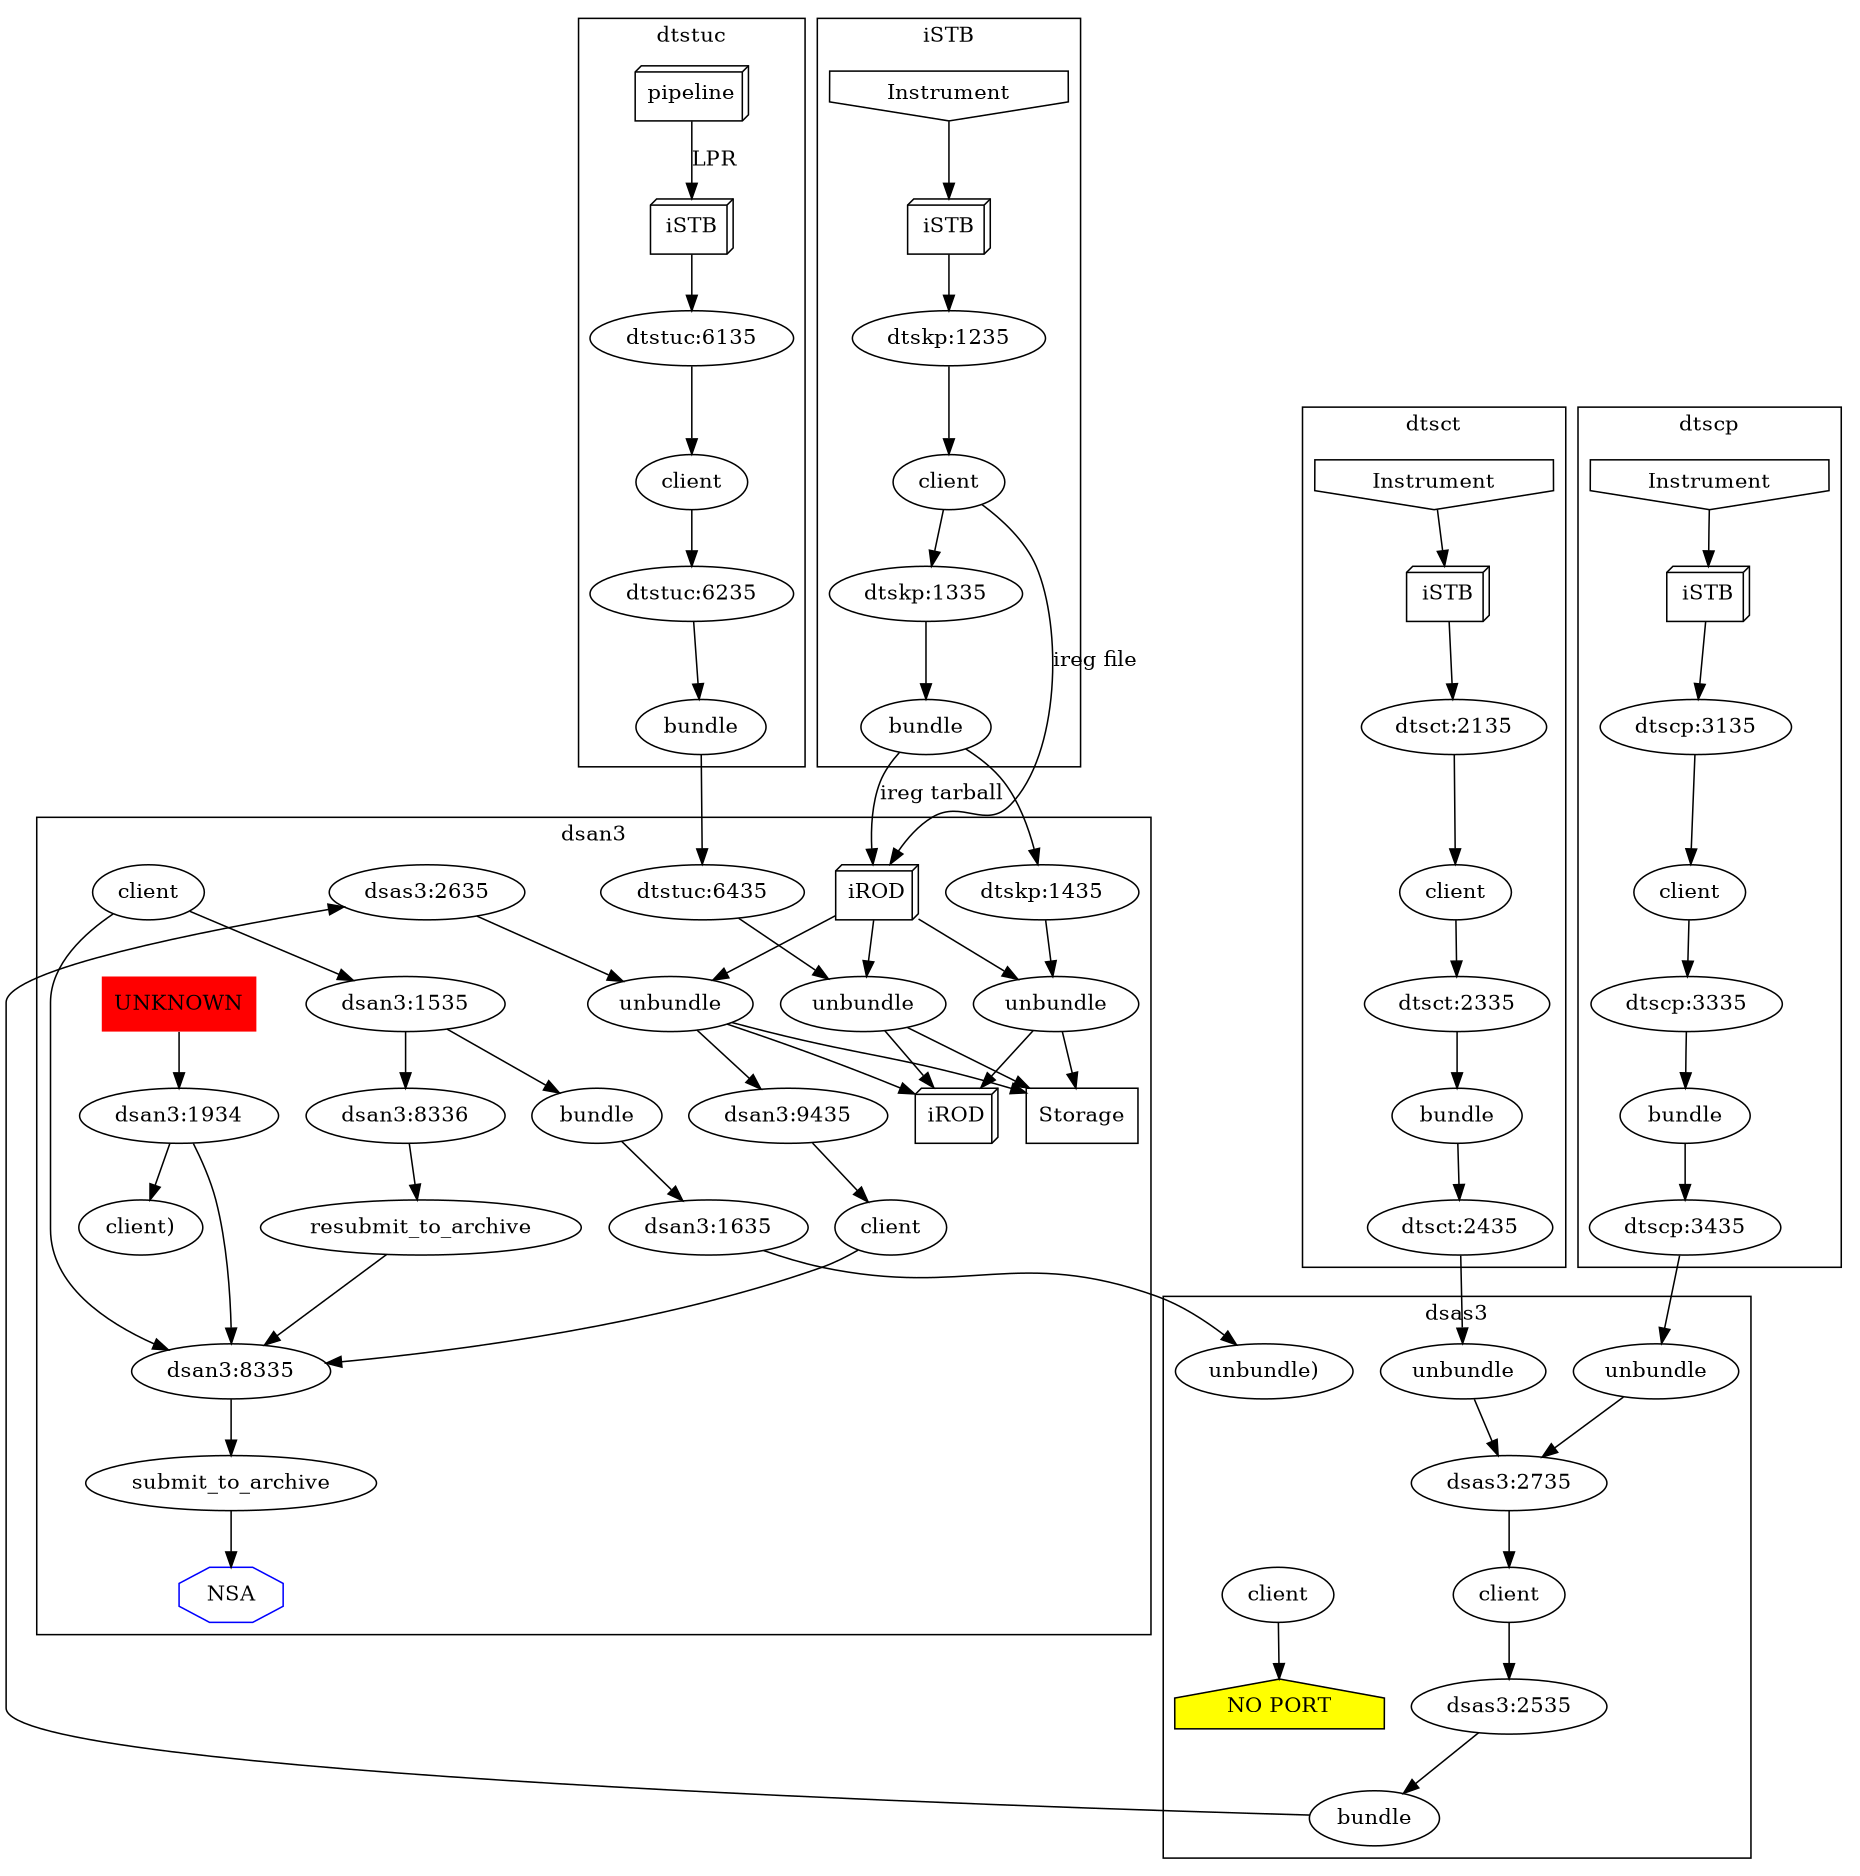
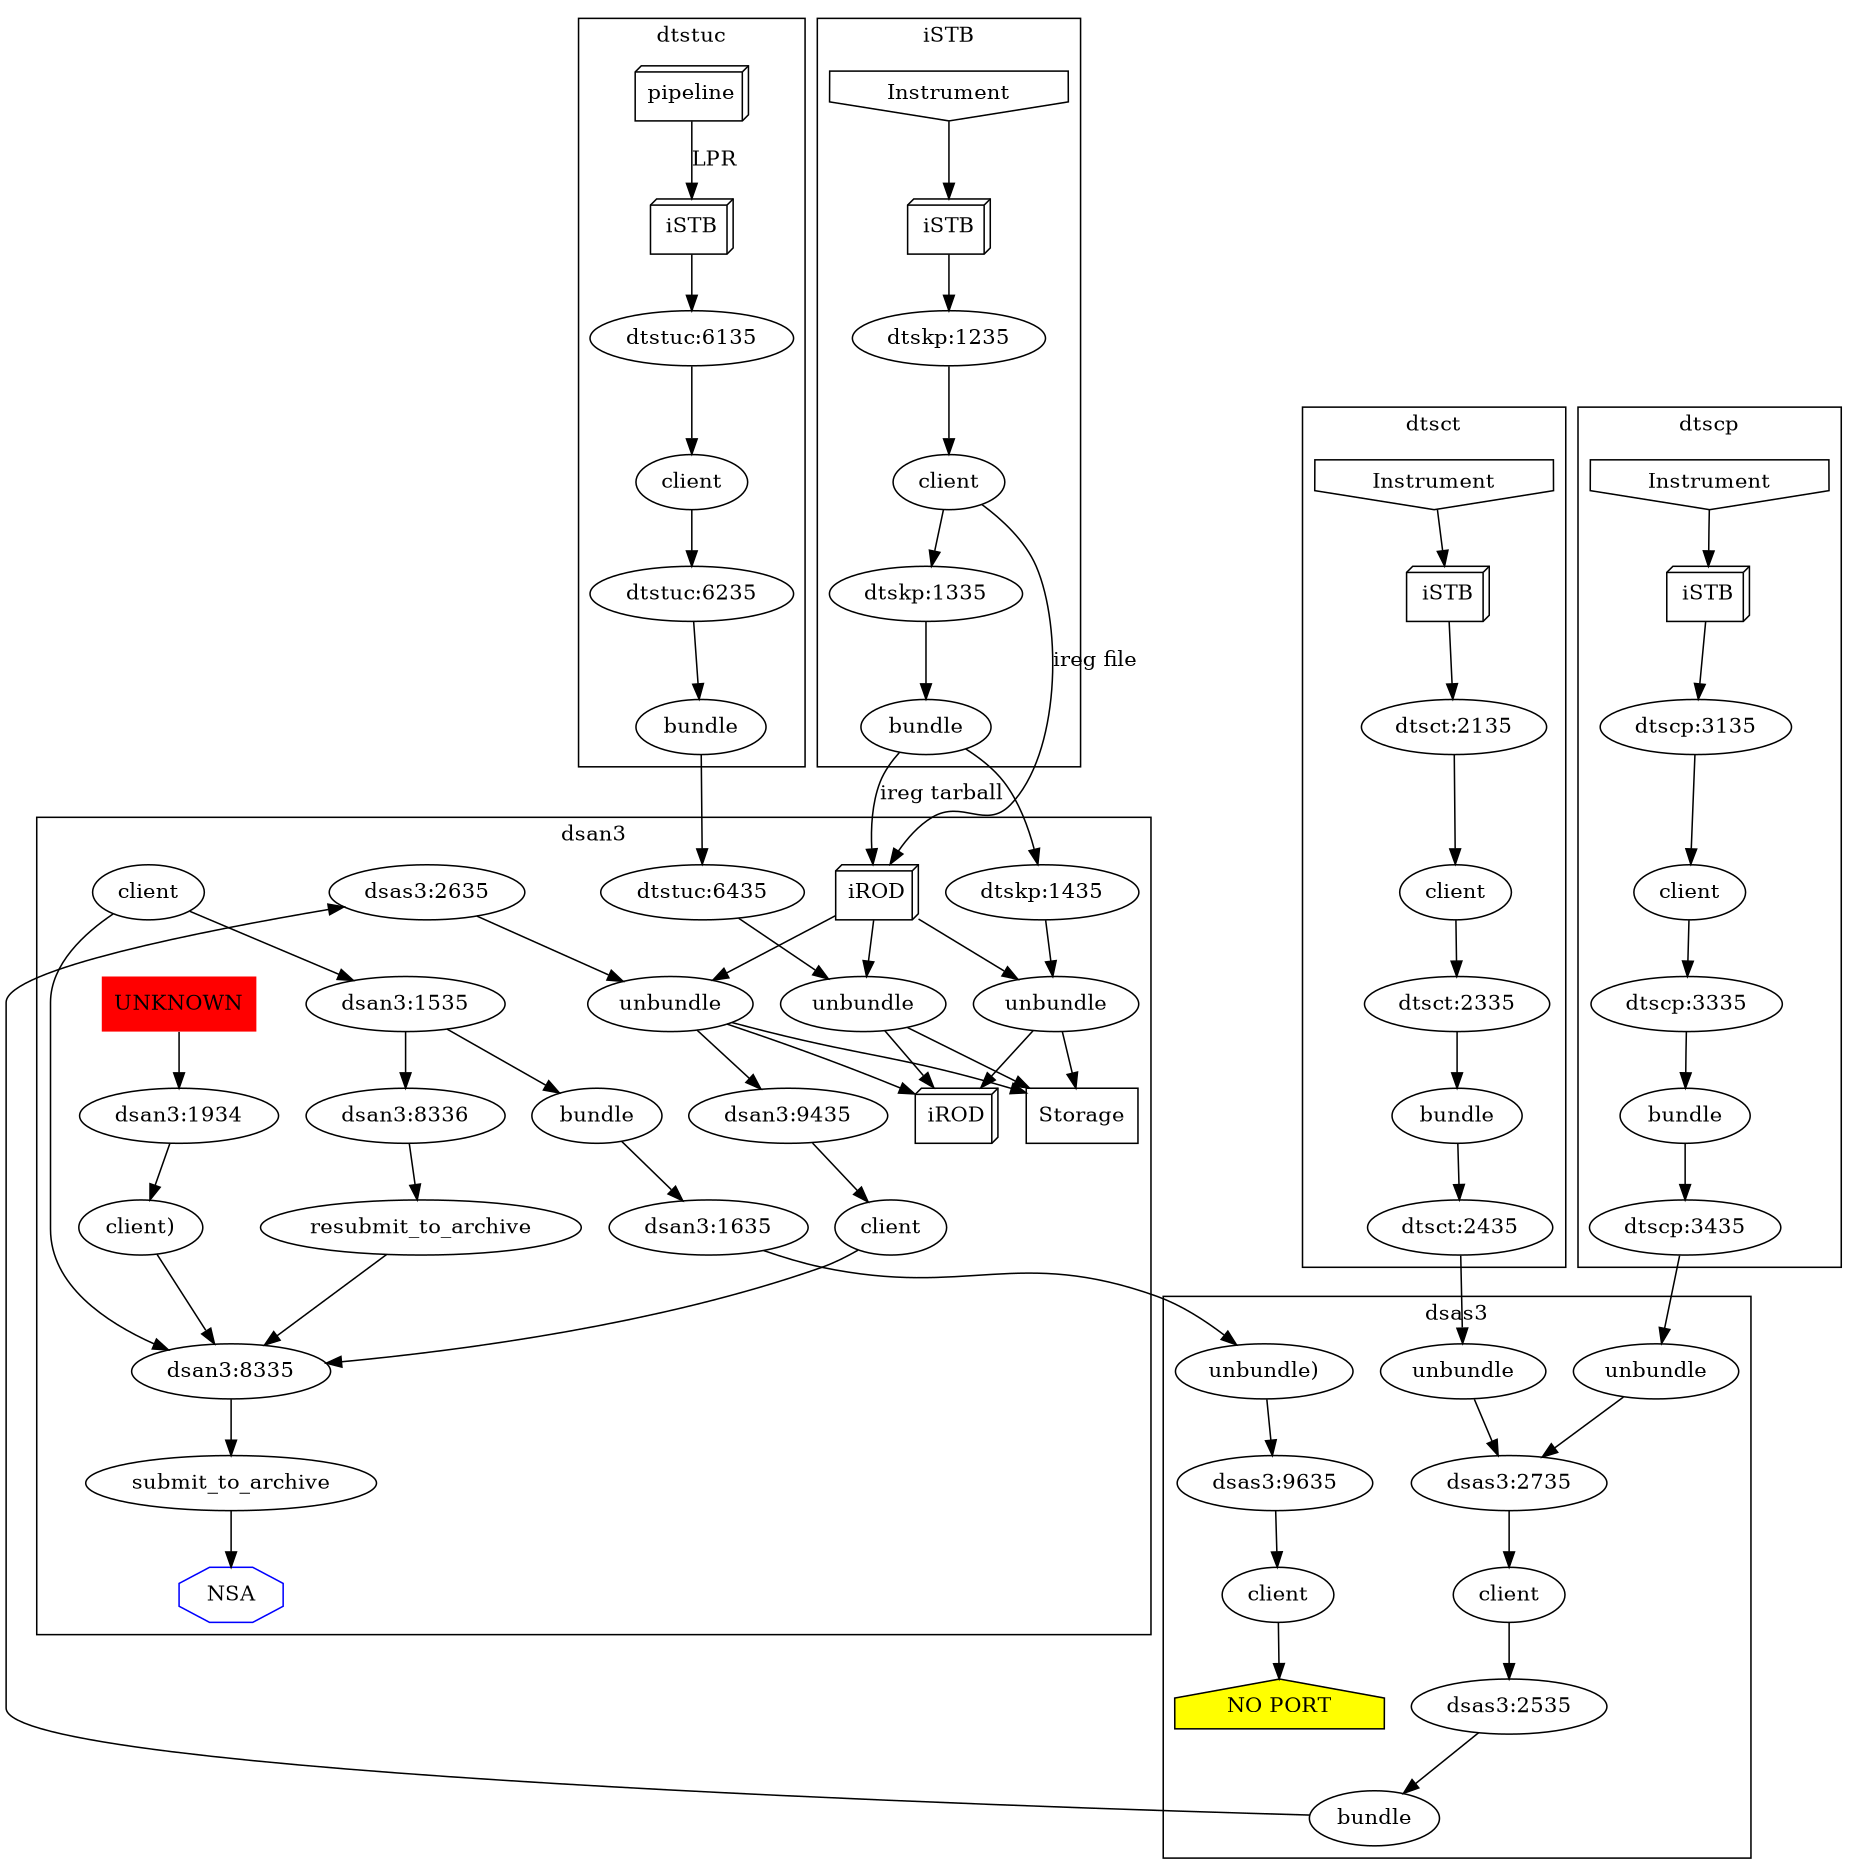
edge "dsan3:1934" -> "dsan3:8335": now "client)" -> "dsan3:8335"
node "dsas3:9635": added
